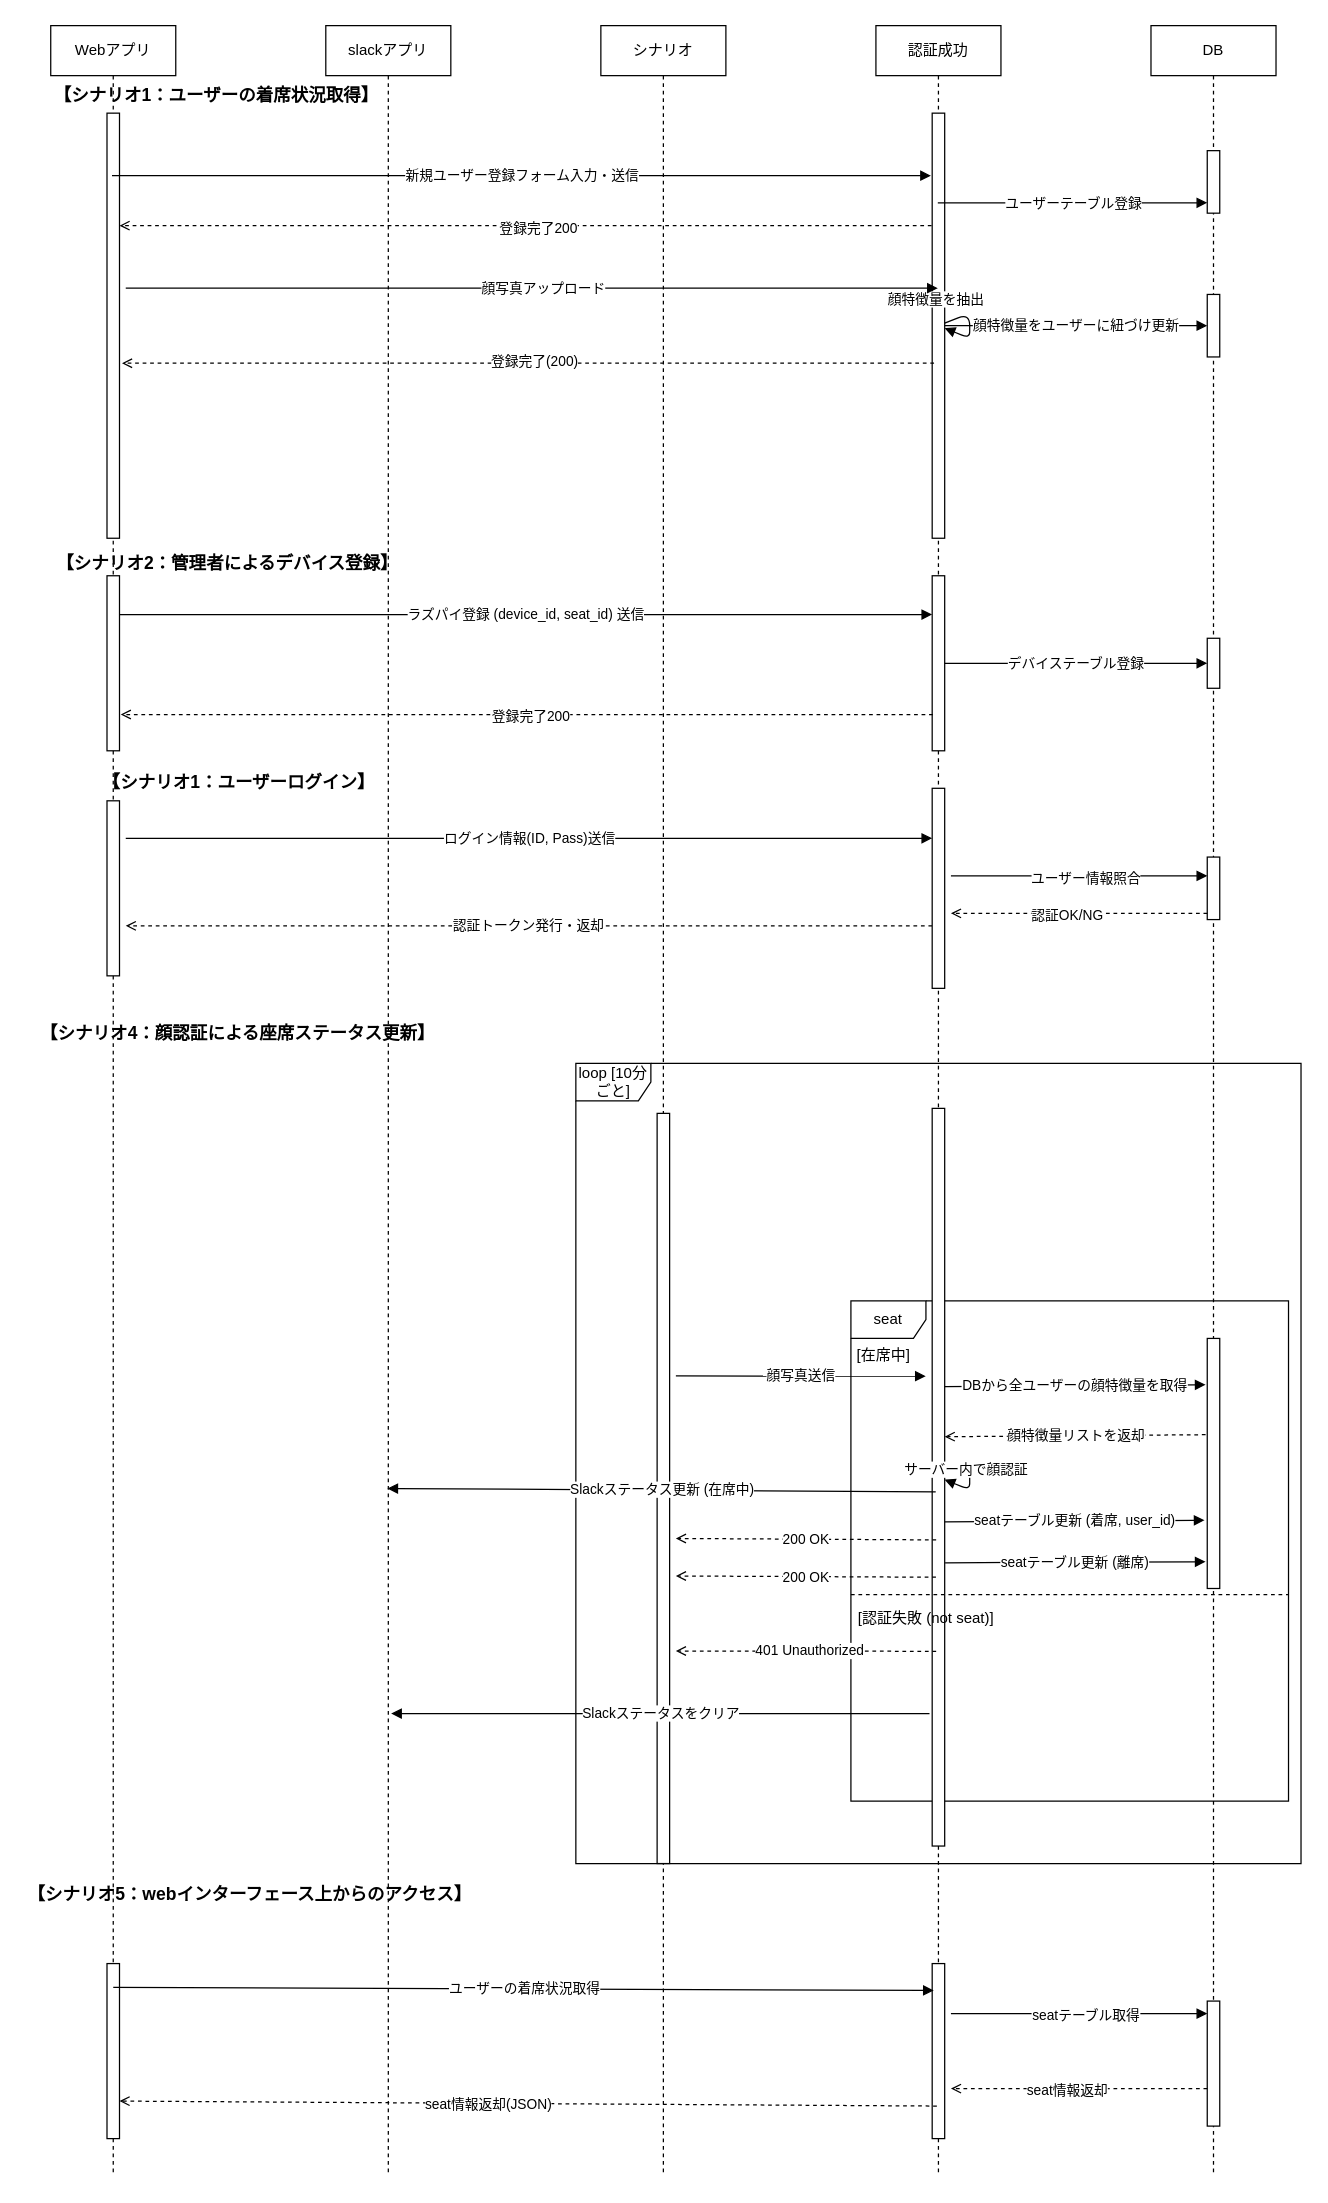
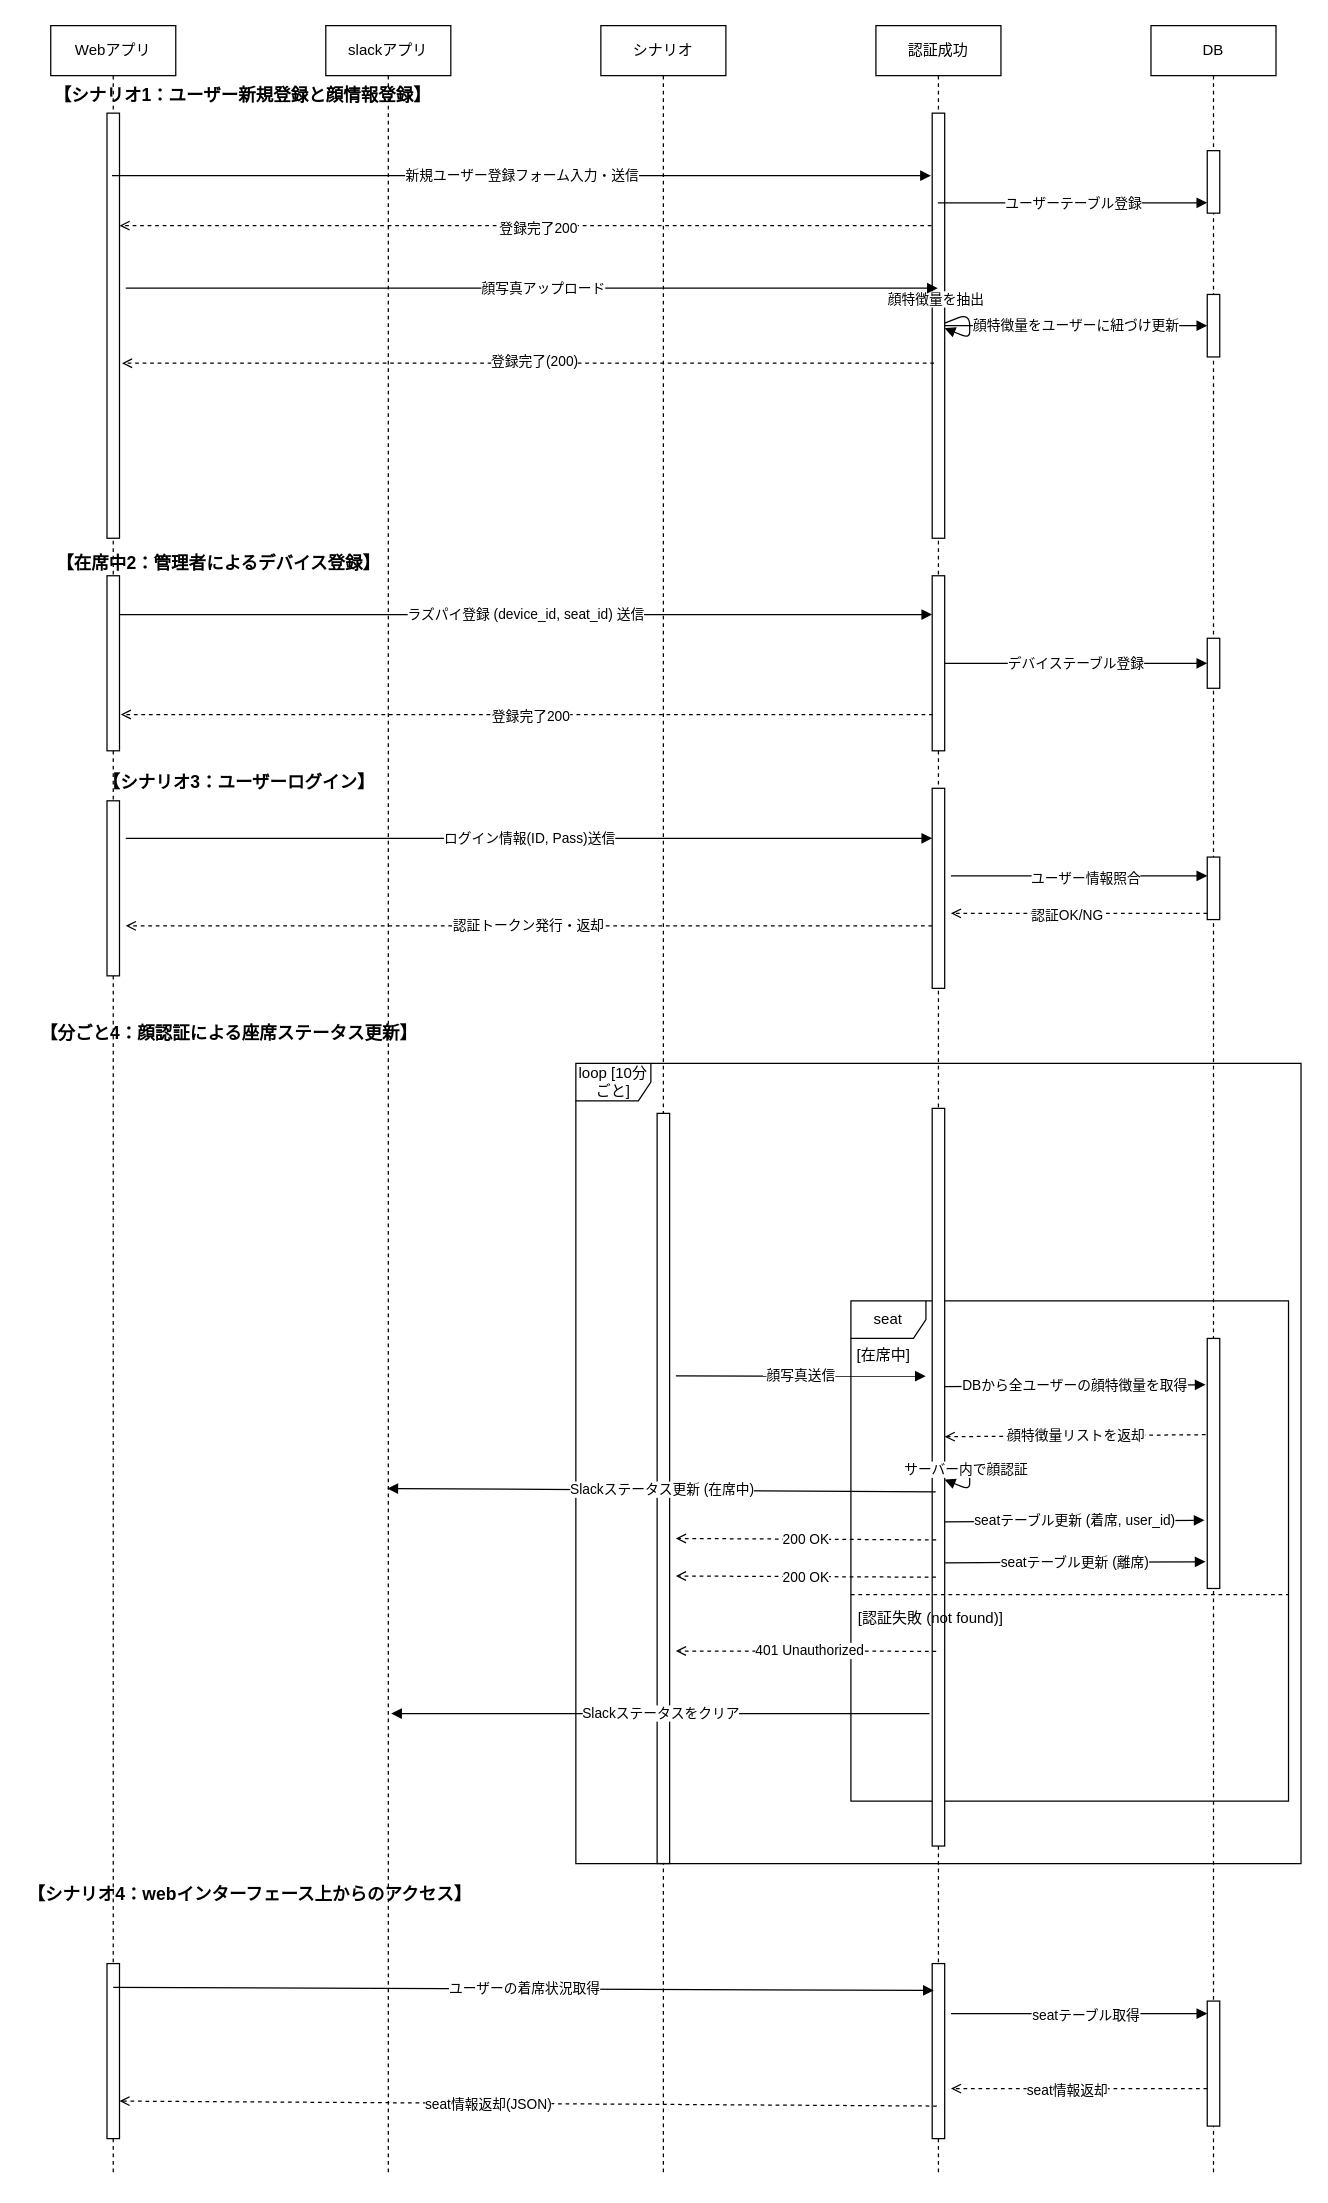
node "【シナリオ1：ユーザーの着席状況取得】": label "【シナリオ1：ユーザーの着席状況取得】" -> "【シナリオ1：ユーザー新規登録と顔情報登録】"
node "【シナリオ2：管理者によるデバイス登録】": label "【シナリオ2：管理者によるデバイス登録】" -> "【在席中2：管理者によるデバイス登録】"
node "【シナリオ1：ユーザーログイン】": label "【シナリオ1：ユーザーログイン】" -> "【シナリオ3：ユーザーログイン】"
node "【シナリオ4：顔認証による座席ステータス更新】": label "【シナリオ4：顔認証による座席ステータス更新】" -> "【分ごと4：顔認証による座席ステータス更新】"
node "[認証失敗 (not seat)]": label "[認証失敗 (not seat)]" -> "[認証失敗 (not found)]"
node "【シナリオ5：webインターフェース上からのアクセス】": label "【シナリオ5：webインターフェース上からのアクセス】" -> "【シナリオ4：webインターフェース上からのアクセス】"
